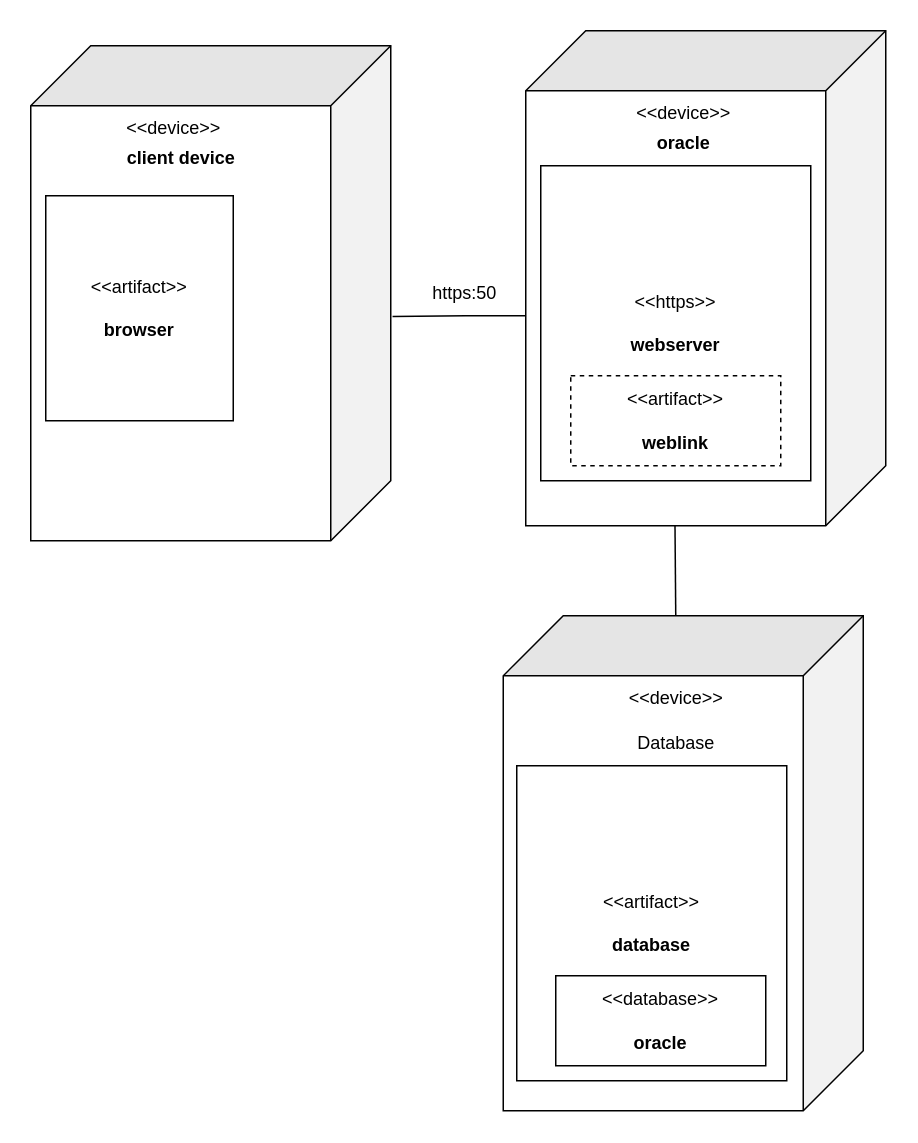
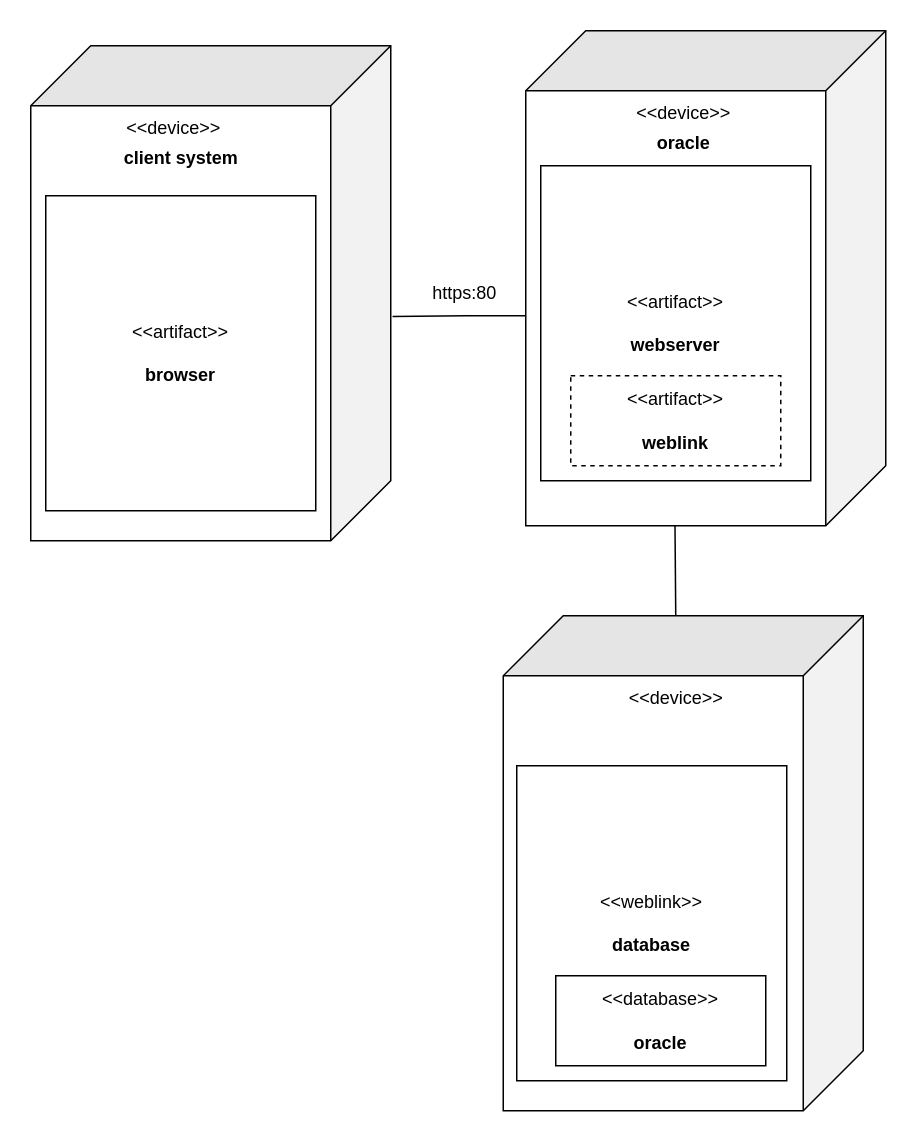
node "client device": label "client device" -> "client system"
node "https:50": label "https:50" -> "https:80"
node "<<artifact>> browser": size 188x225 -> 270x315
node "<<https>> webserver": label "<<https>> webserver" -> "<<artifact>> webserver"
node "Database": removed
node "<<artifact>> database": label "<<artifact>> database" -> "<<weblink>> database"
